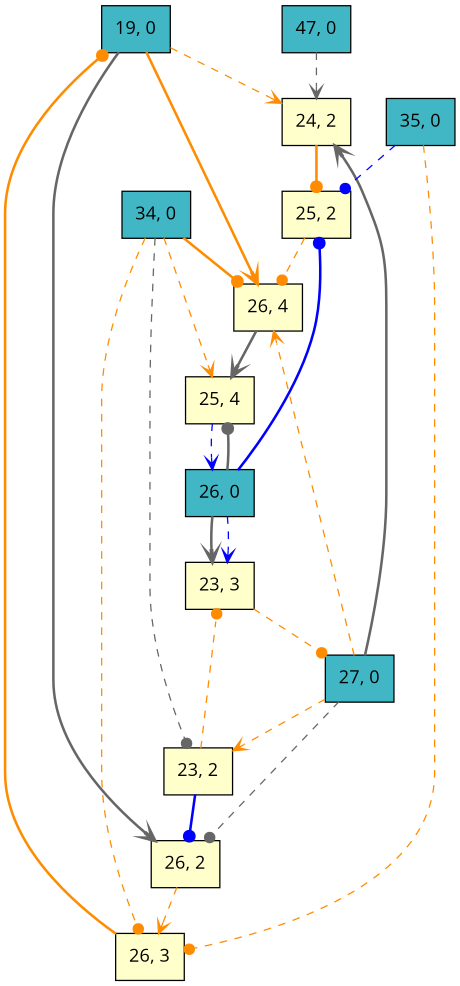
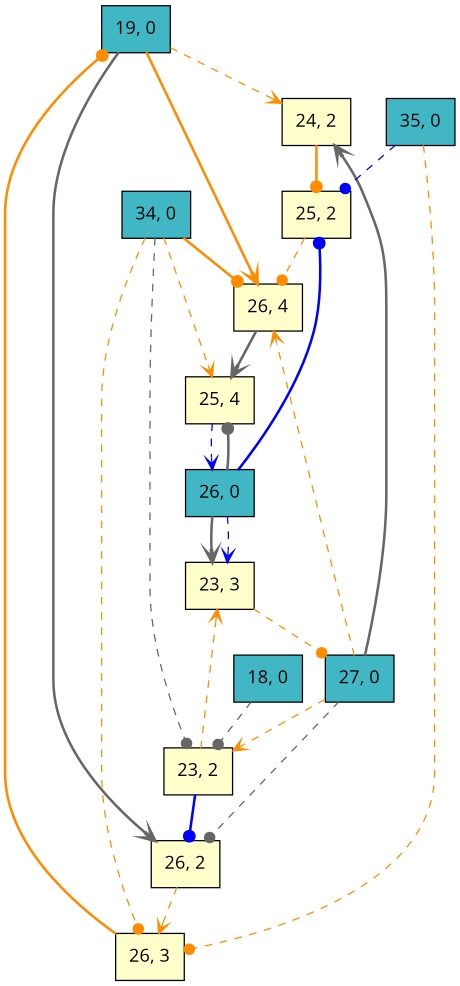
node "47, 0": removed
node "18, 0": added
edge "23, 2" -> "23, 3": arrowhead dot -> vee
